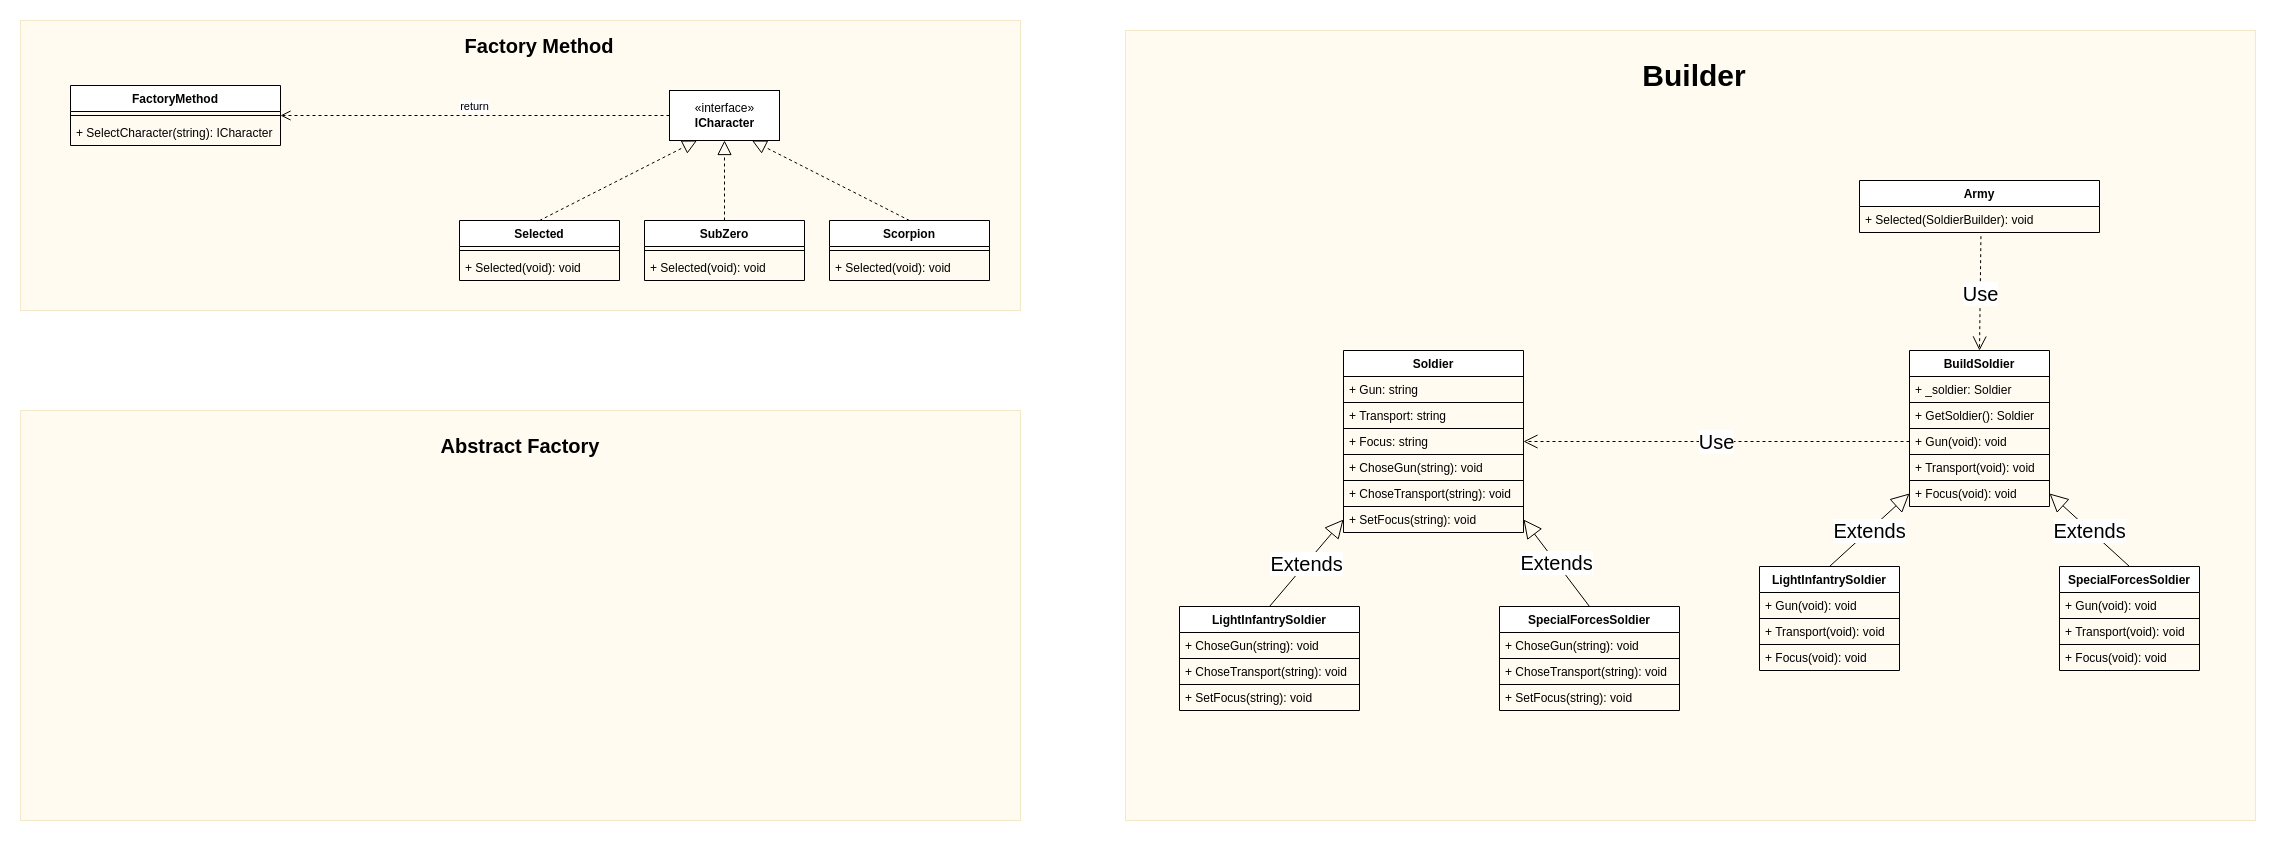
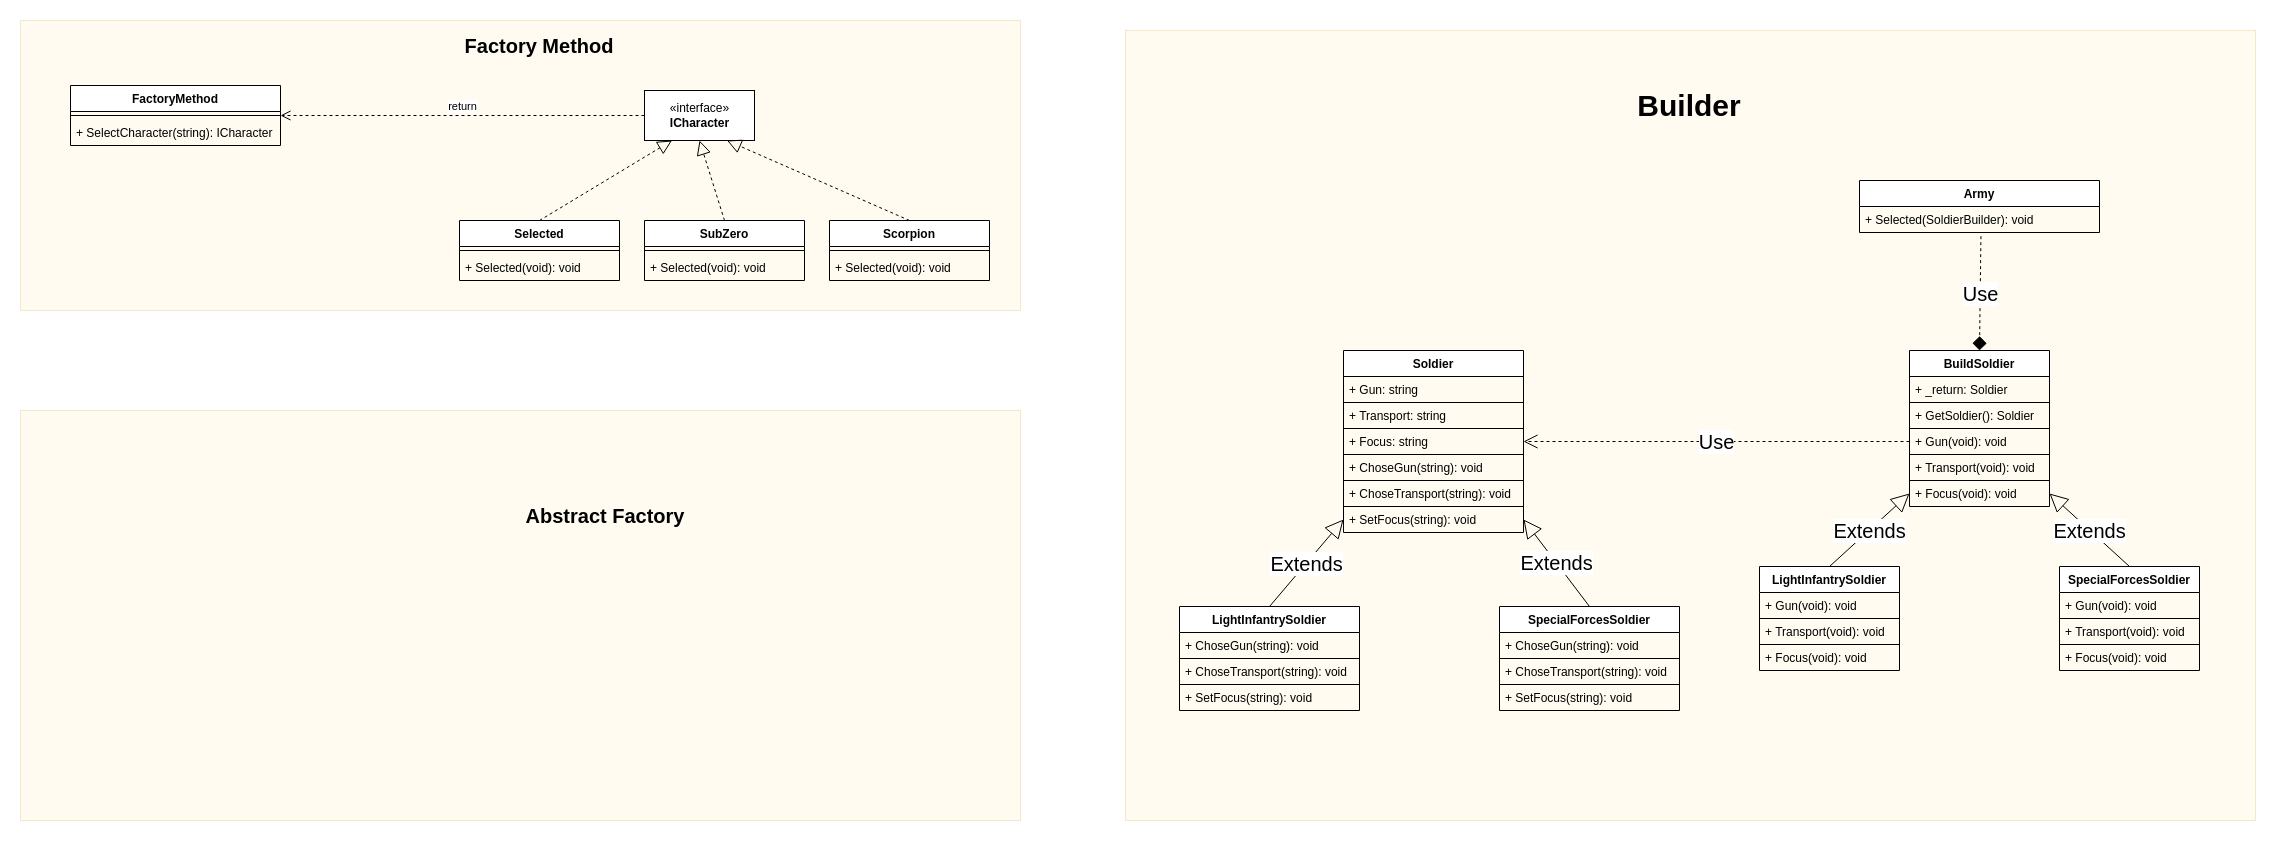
node "Builder": moved (1695, 76) -> (1690, 106)
node "«interface» ICharacter": moved (725, 116) -> (700, 116)
edge "+ Selected(SoldierBuilder): void" -> "BuildSoldier": arrowhead open -> diamond
node "+ _soldier: Soldier": label "+ _soldier: Soldier" -> "+ _return: Soldier"
node "Abstract Factory": moved (521, 446) -> (606, 516)
